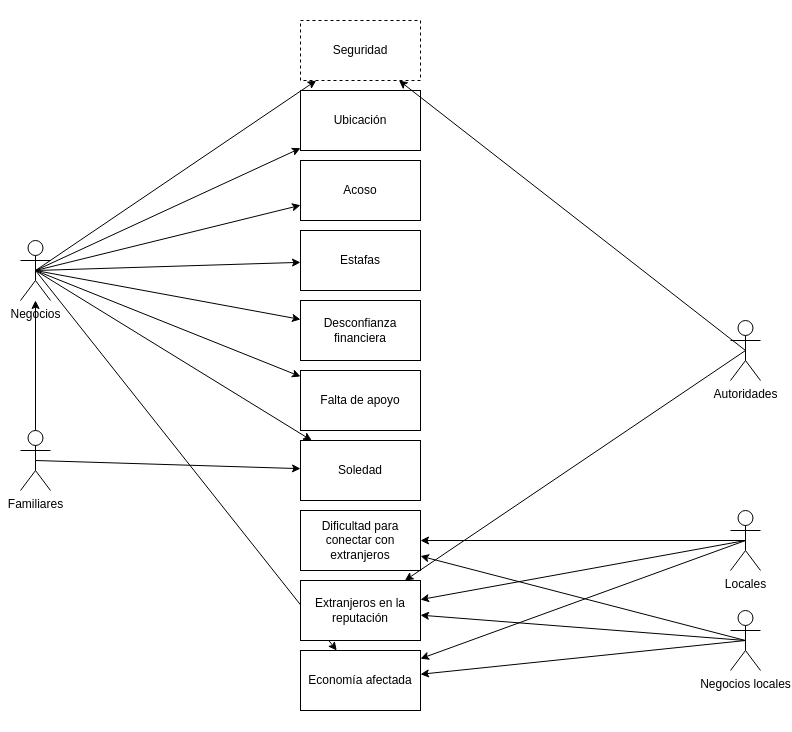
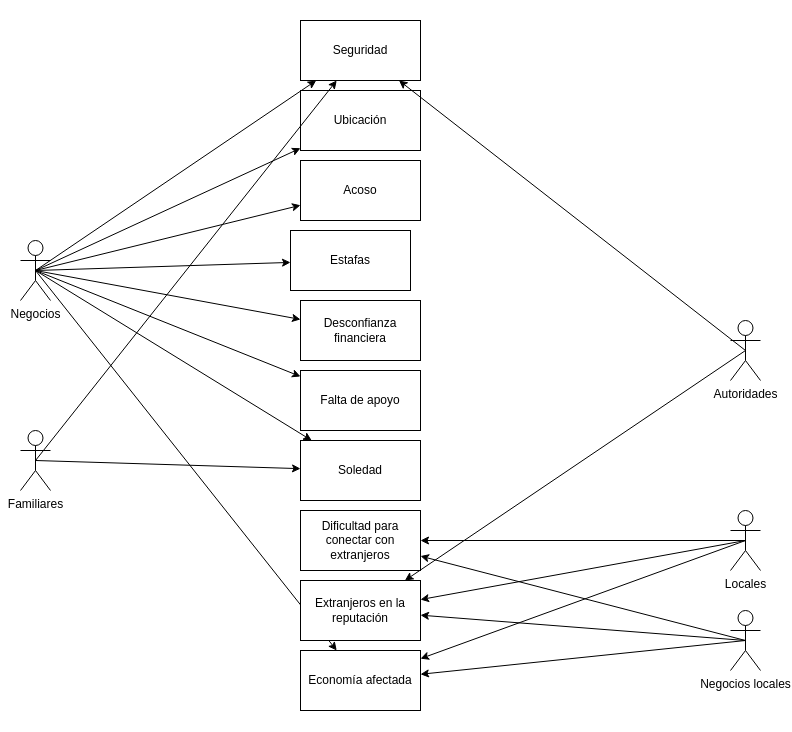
node "Seguridad": style dashed -> solid
node "Estafas": moved (361, 261) -> (351, 261)
edge "Familiares" -> "Negocios": now "Familiares" -> "Seguridad"
